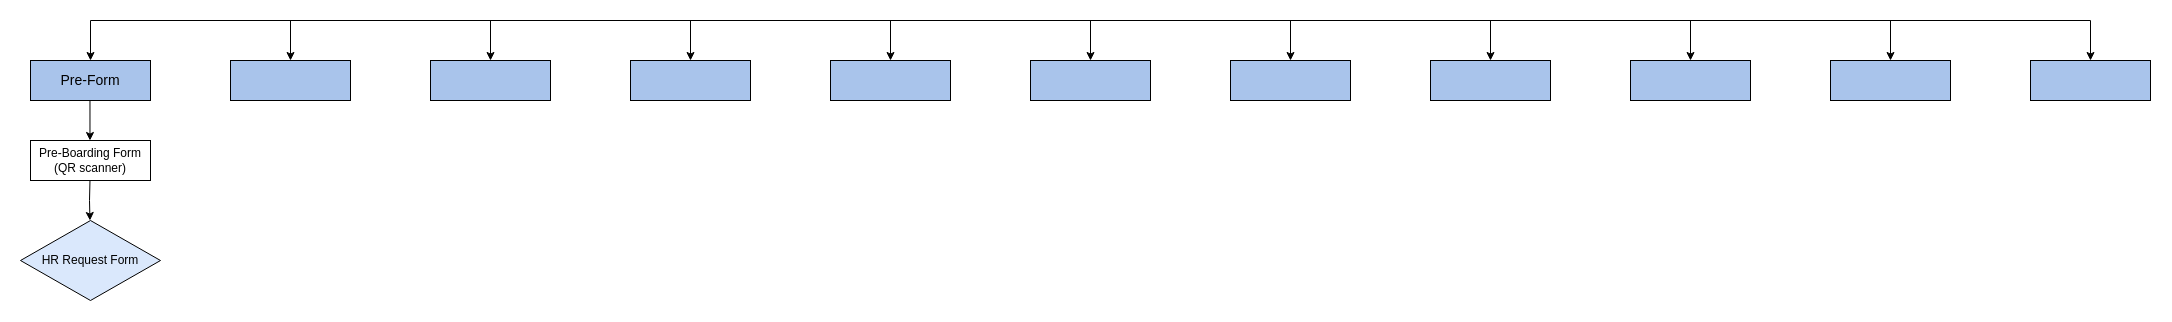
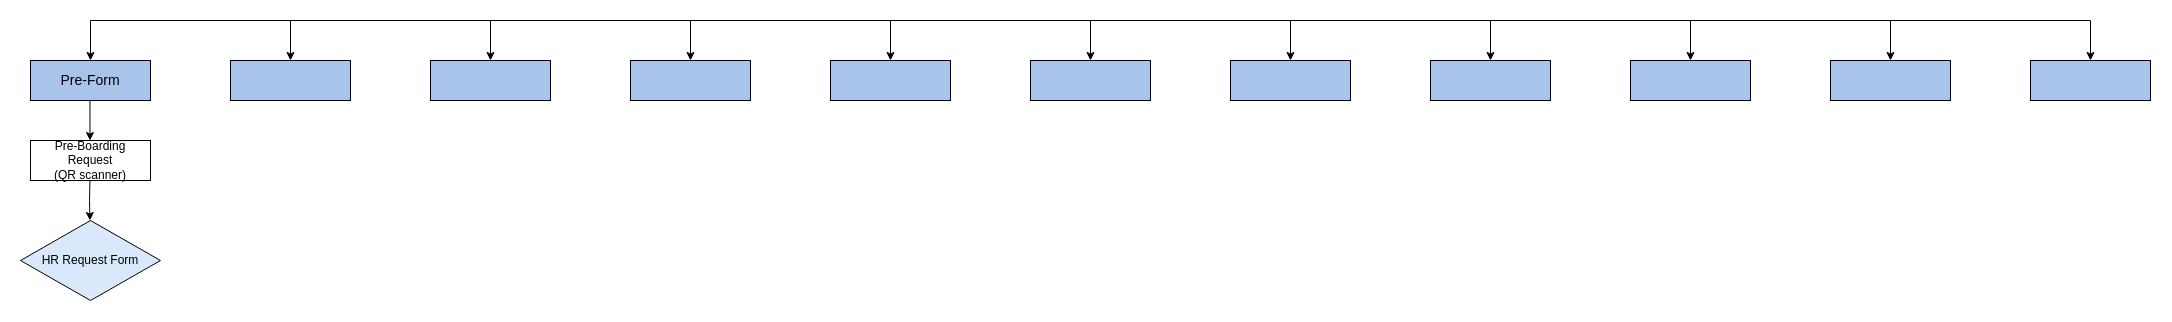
node "Pre-Boarding Form (QR scanner)": label "Pre-Boarding Form (QR scanner)" -> "Pre-Boarding Request (QR scanner)"
